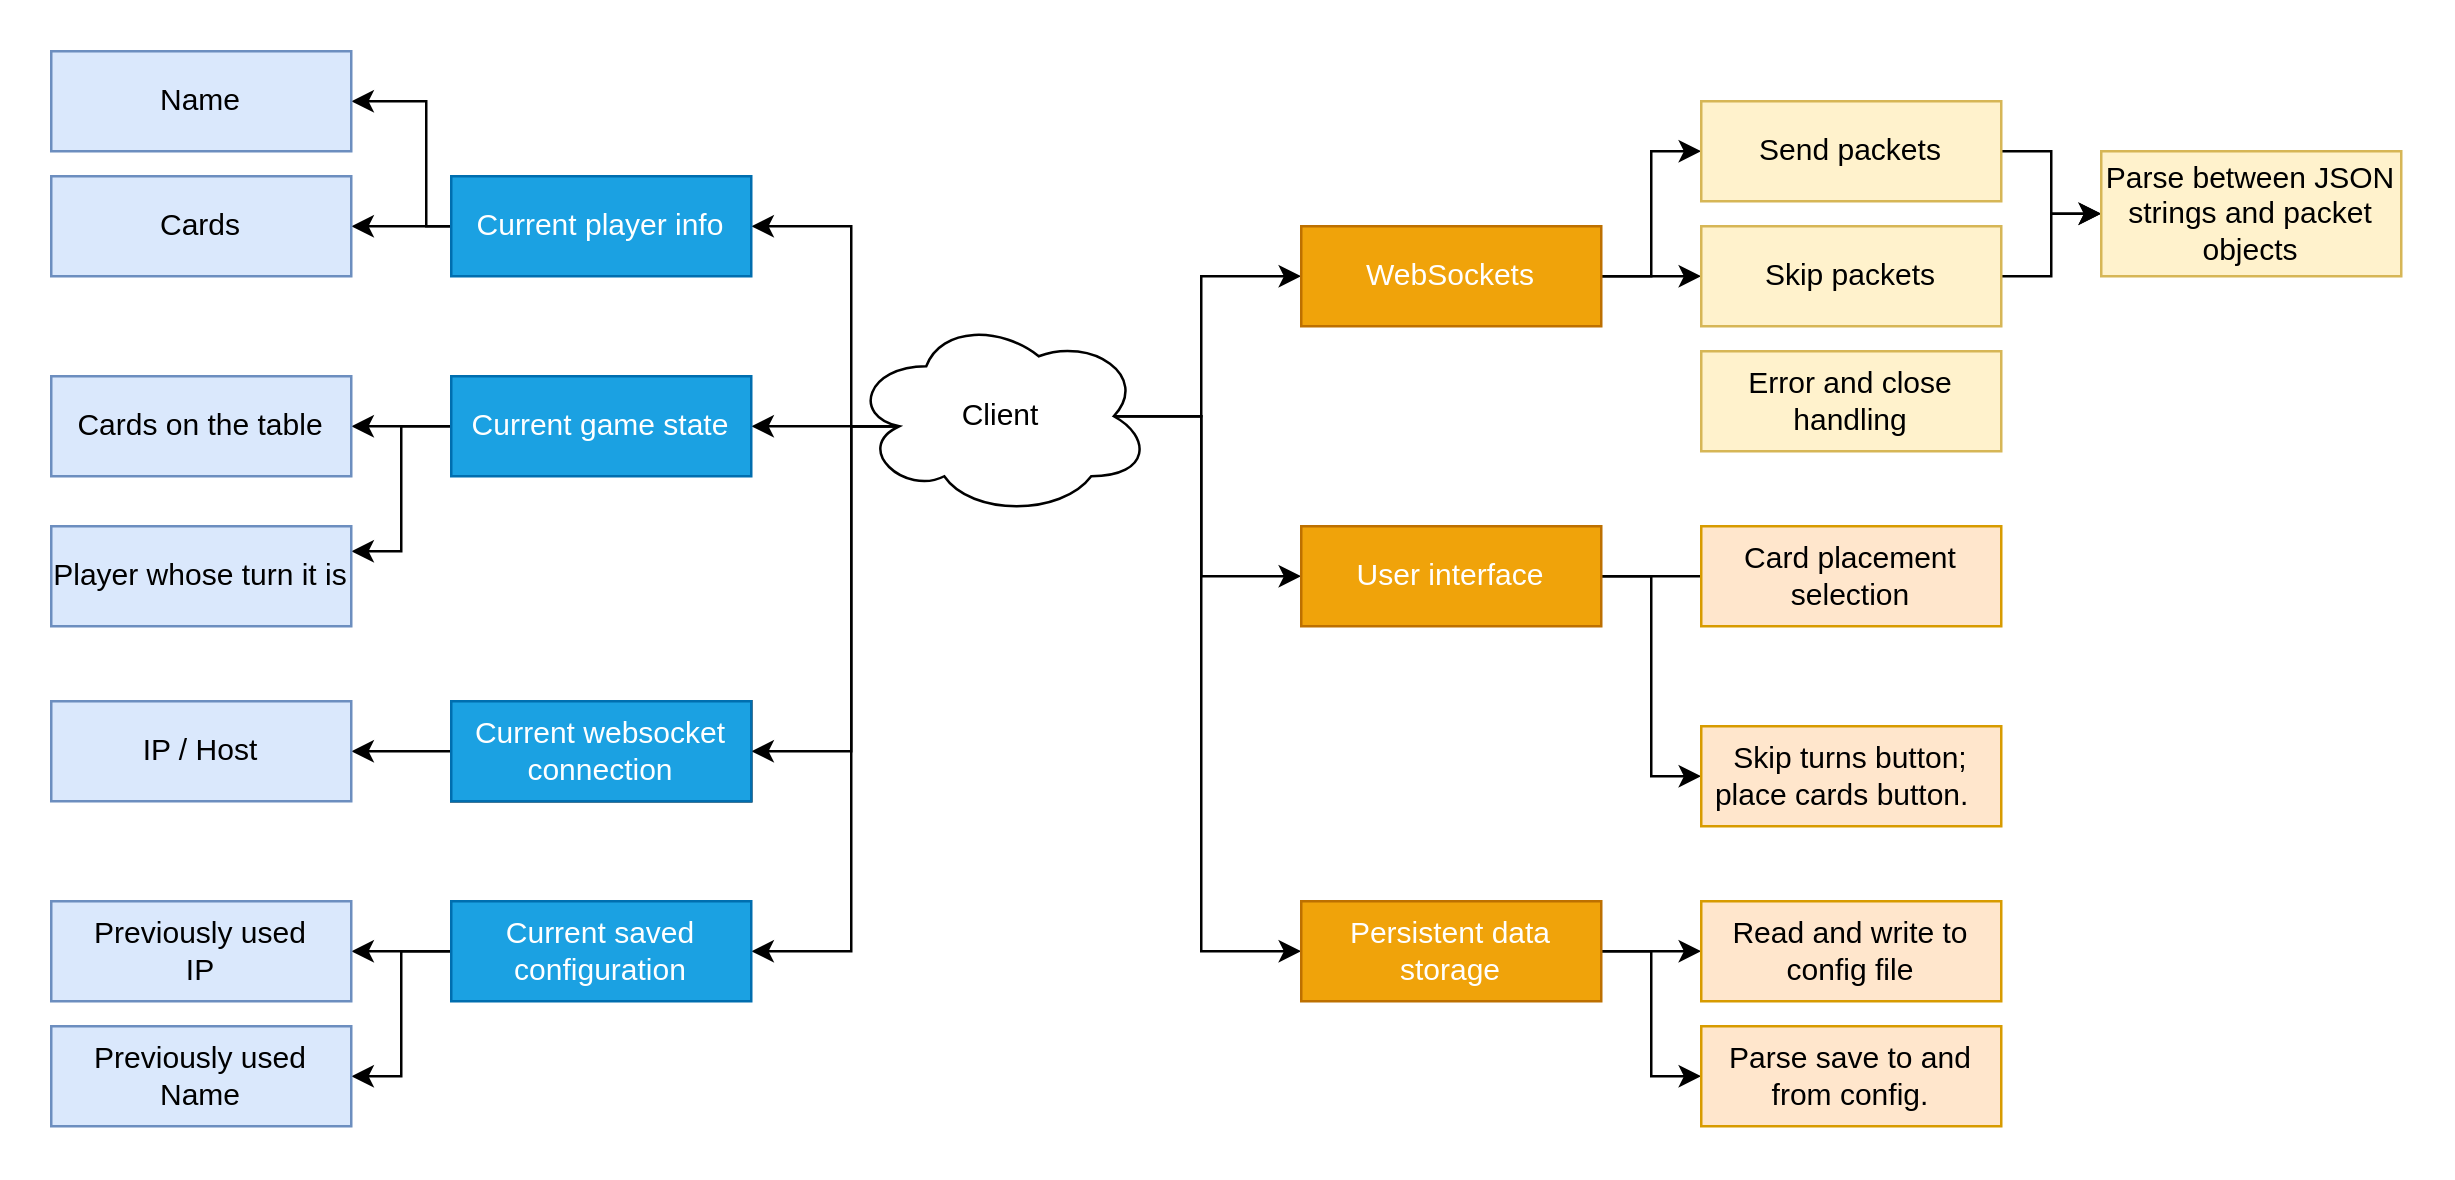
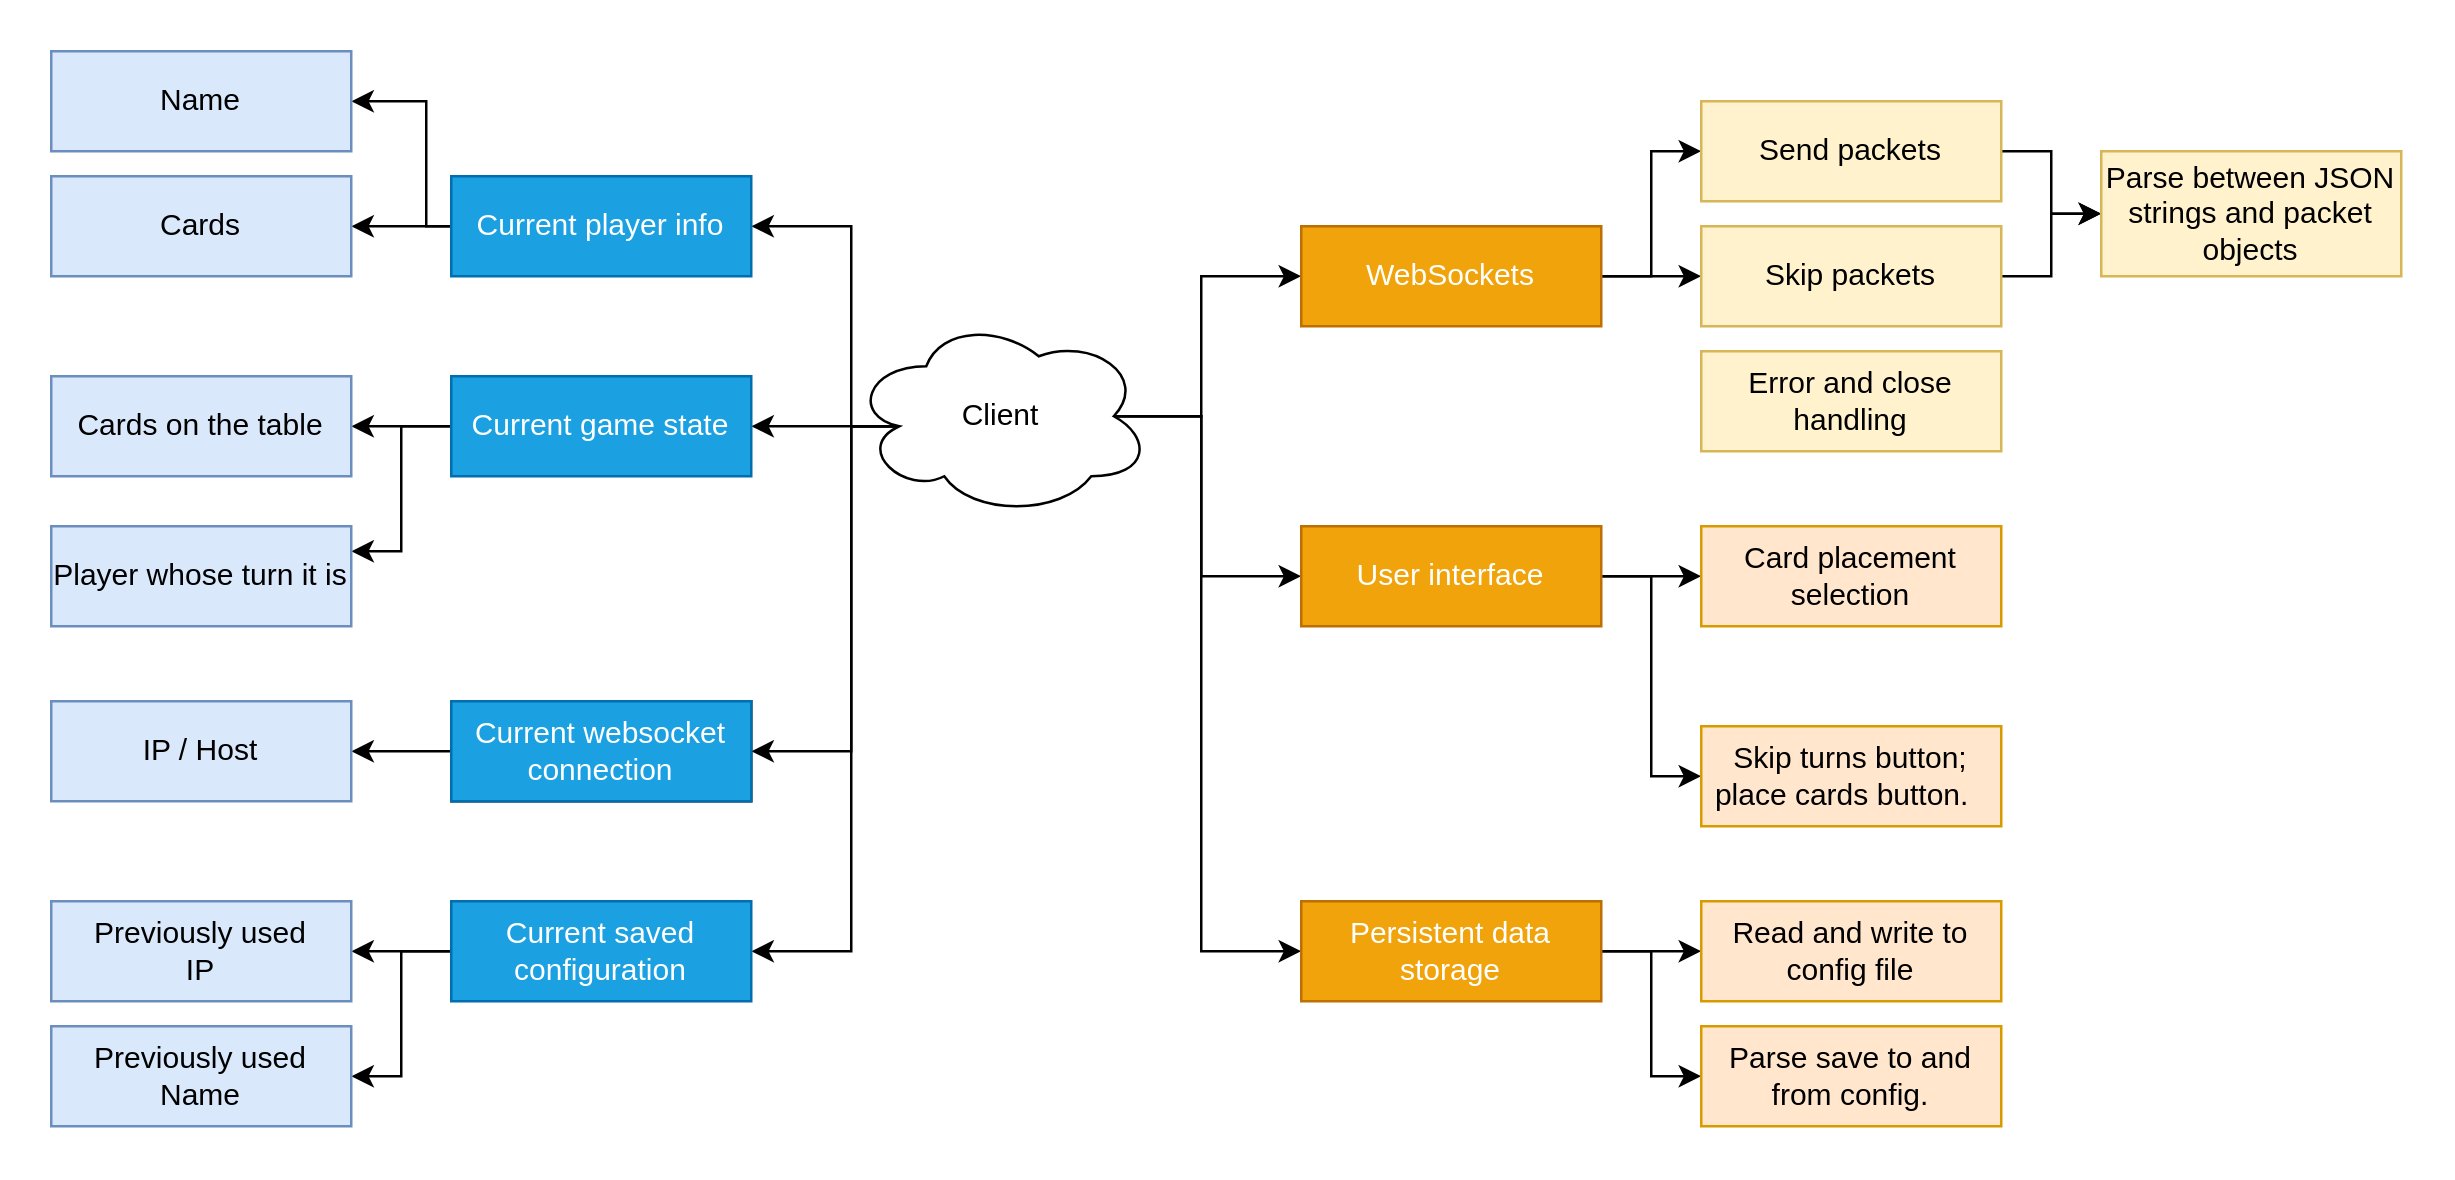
edge "User interface" -- "Card placement selection": arrowhead none -> classic
